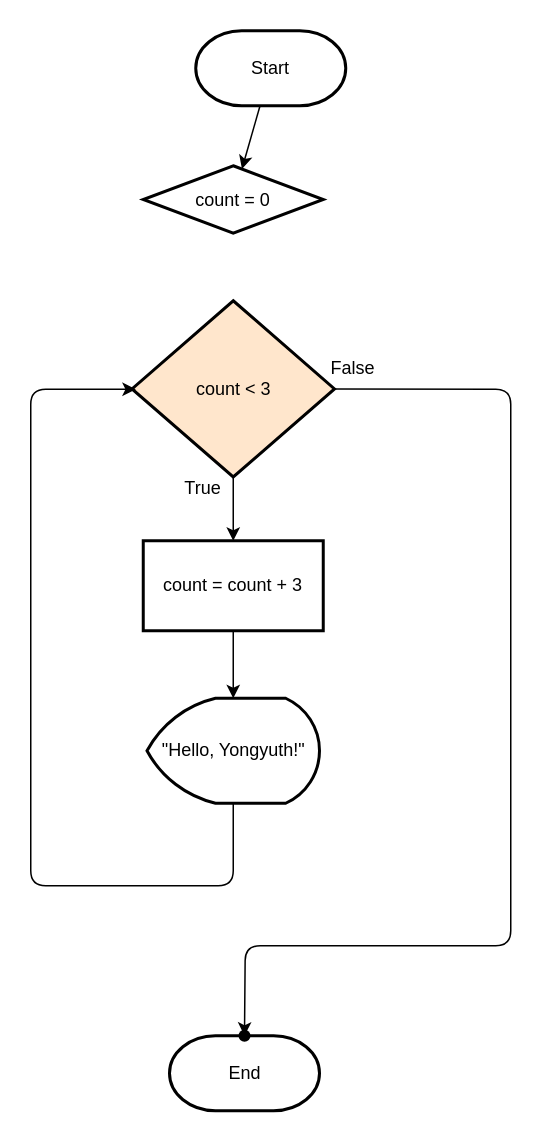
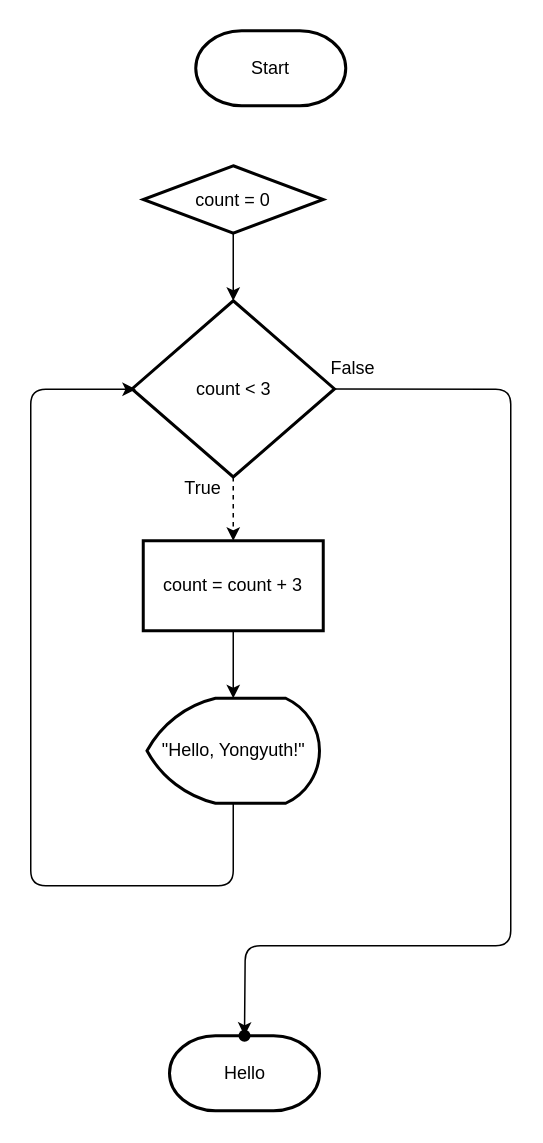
edge "Start" -> "count = 0": removed
edge "count = 0" -> "count < 3": added
node "count < 3": fillcolor #ffe6cc -> #ffffff
edge "count < 3" -> "count = count + 3": style solid -> dashed
node "End": label "End" -> "Hello"
